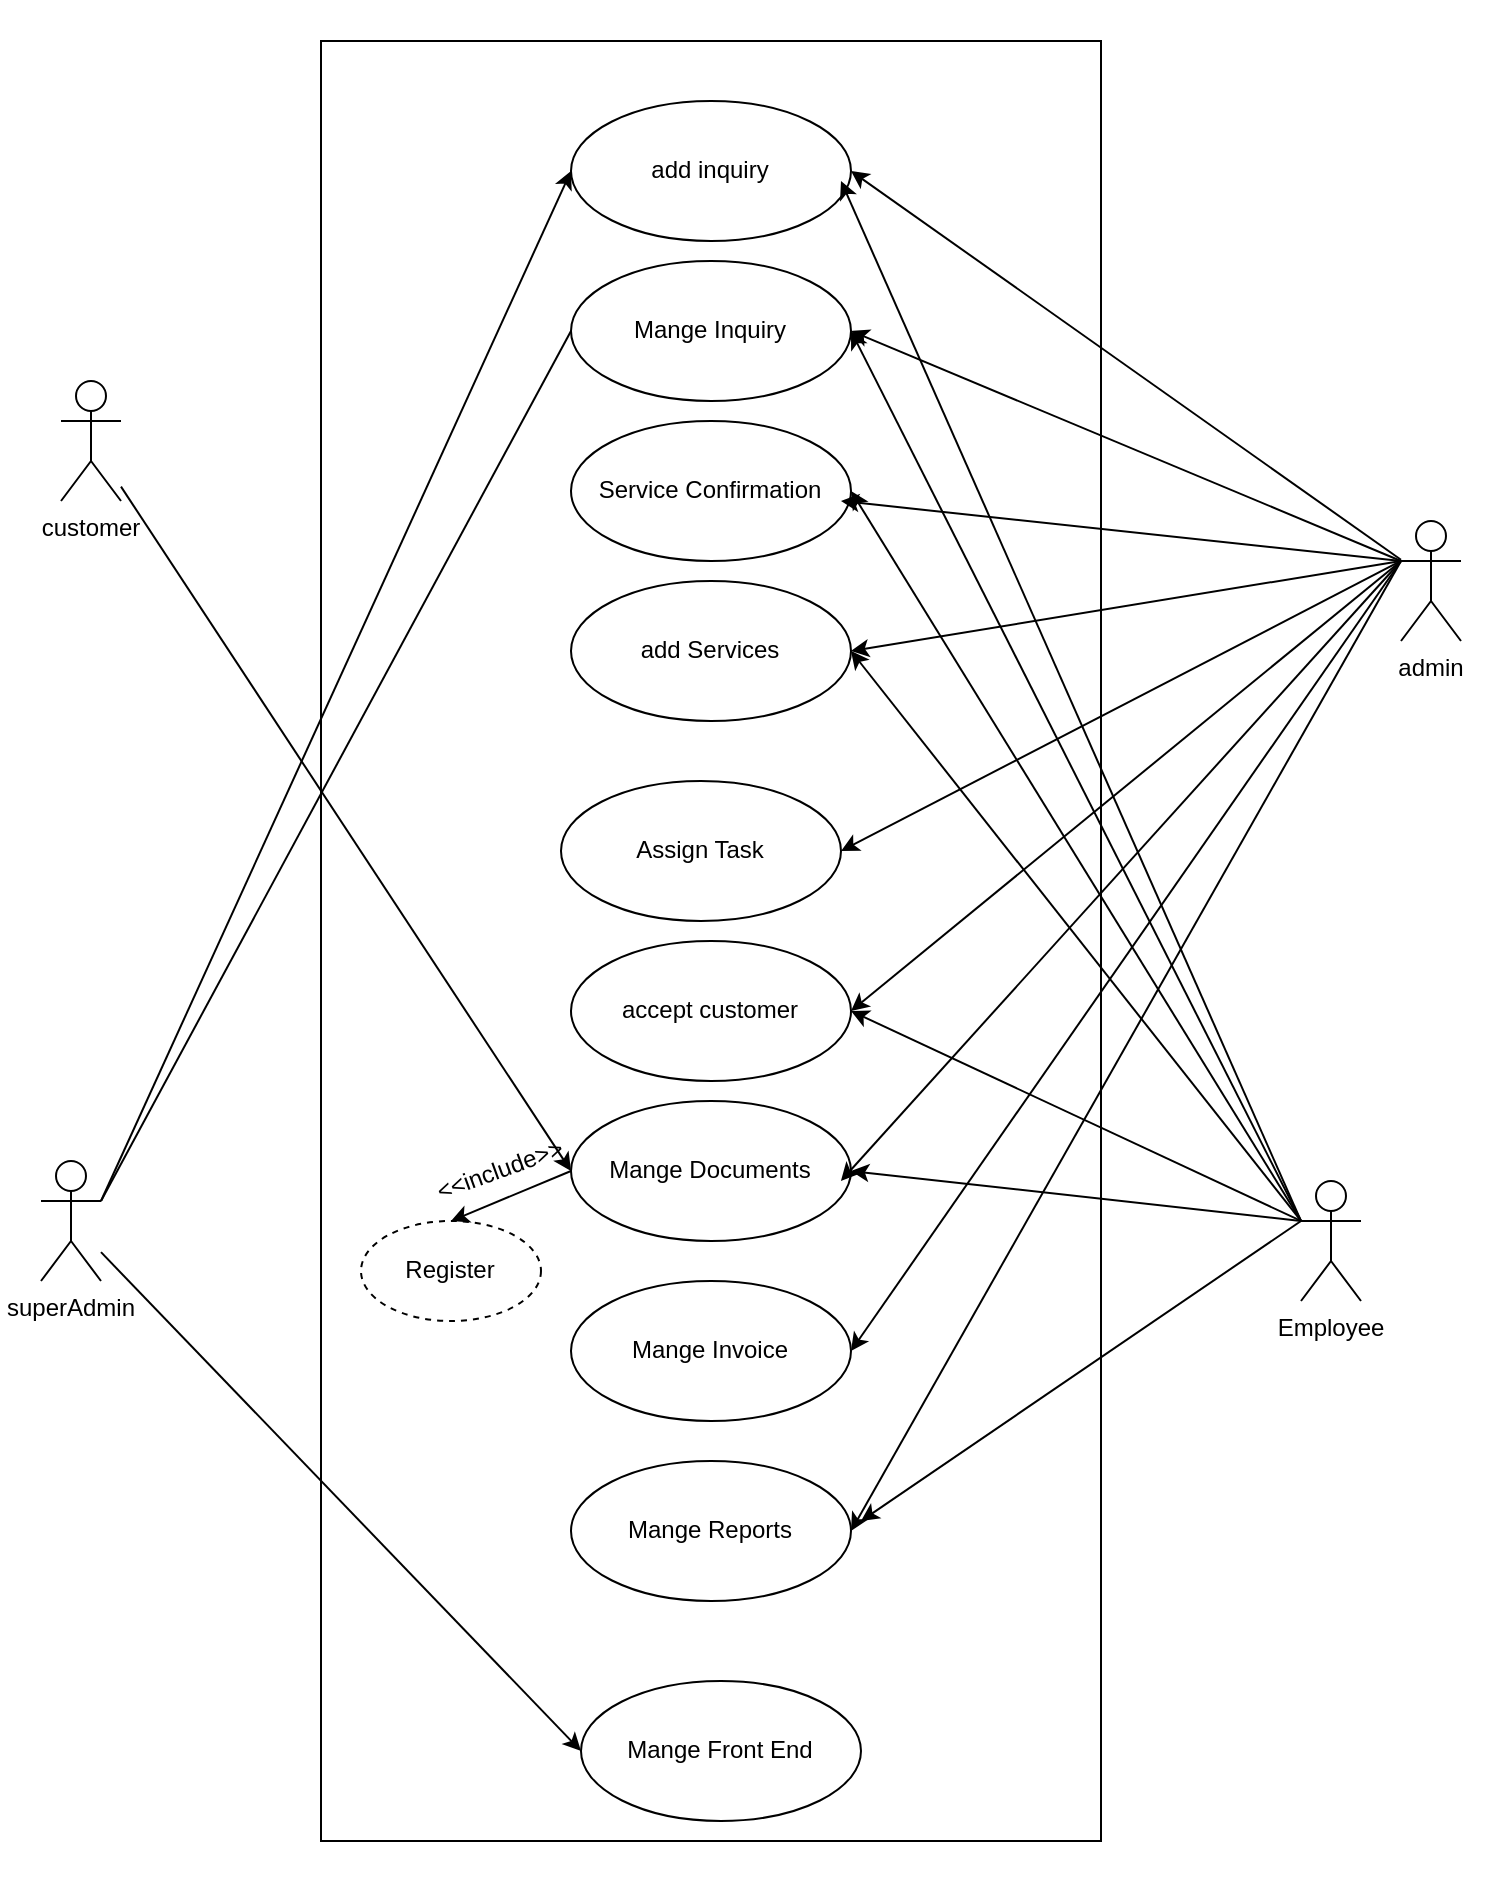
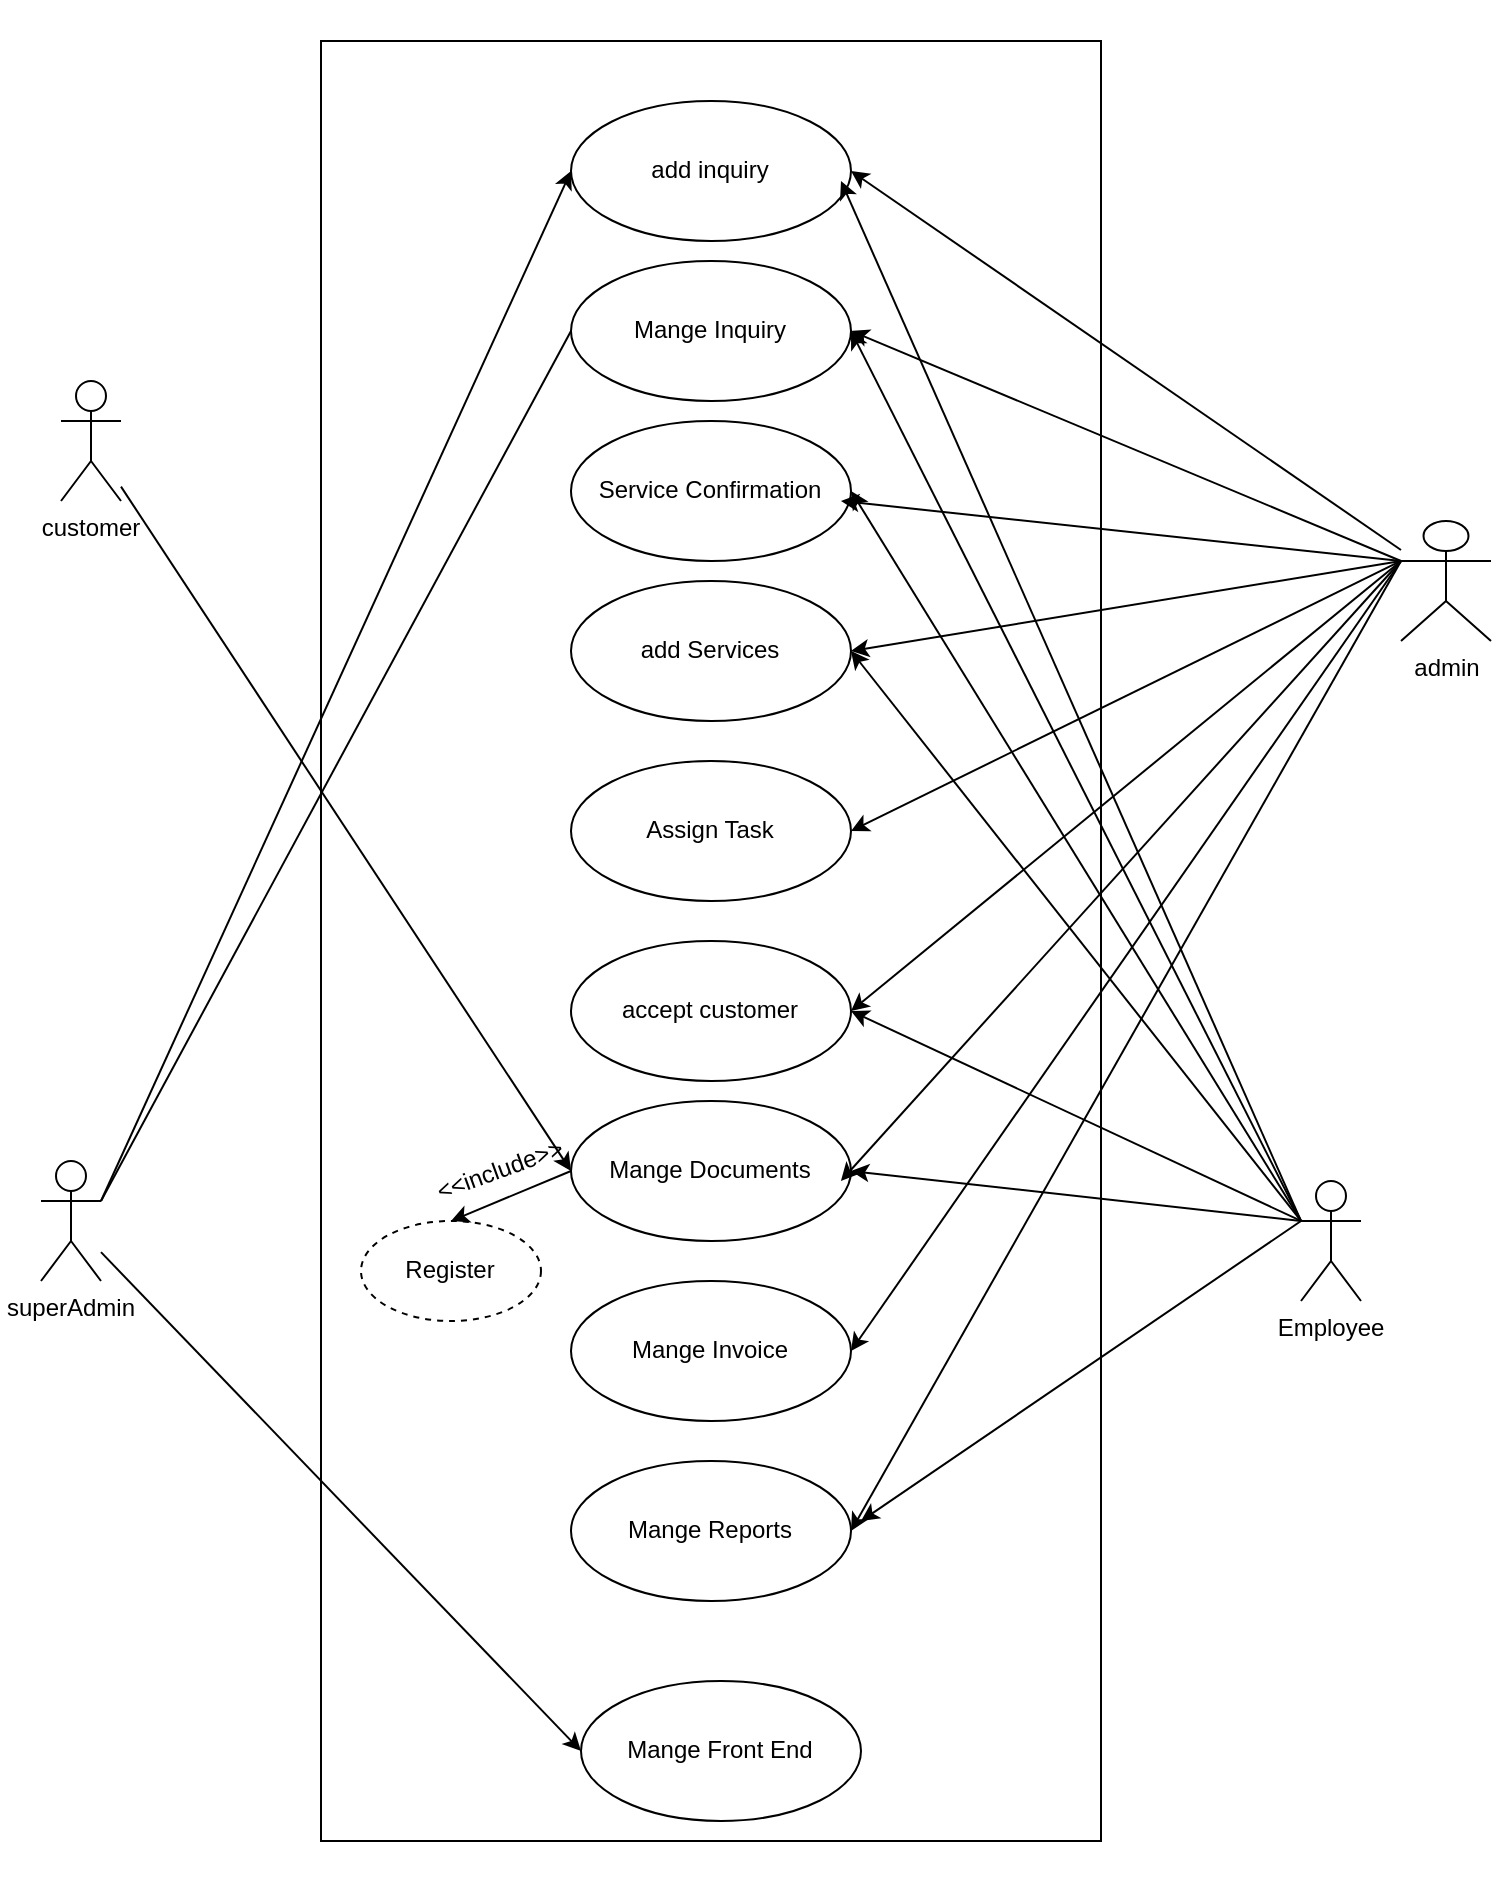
node "admin": size 60x120 -> 90x120
node "Assign Task": moved (701, 851) -> (711, 831)
